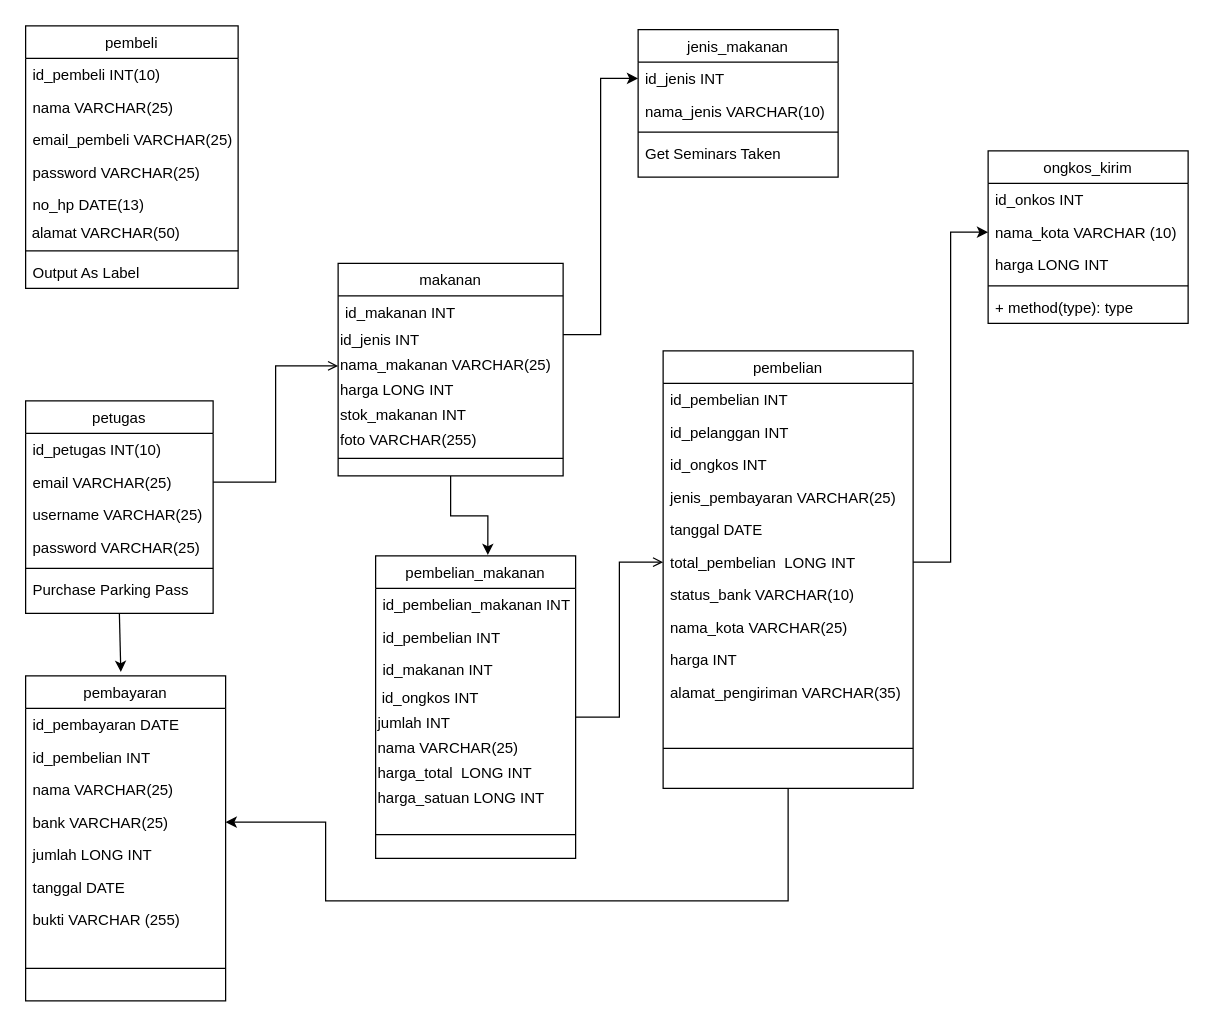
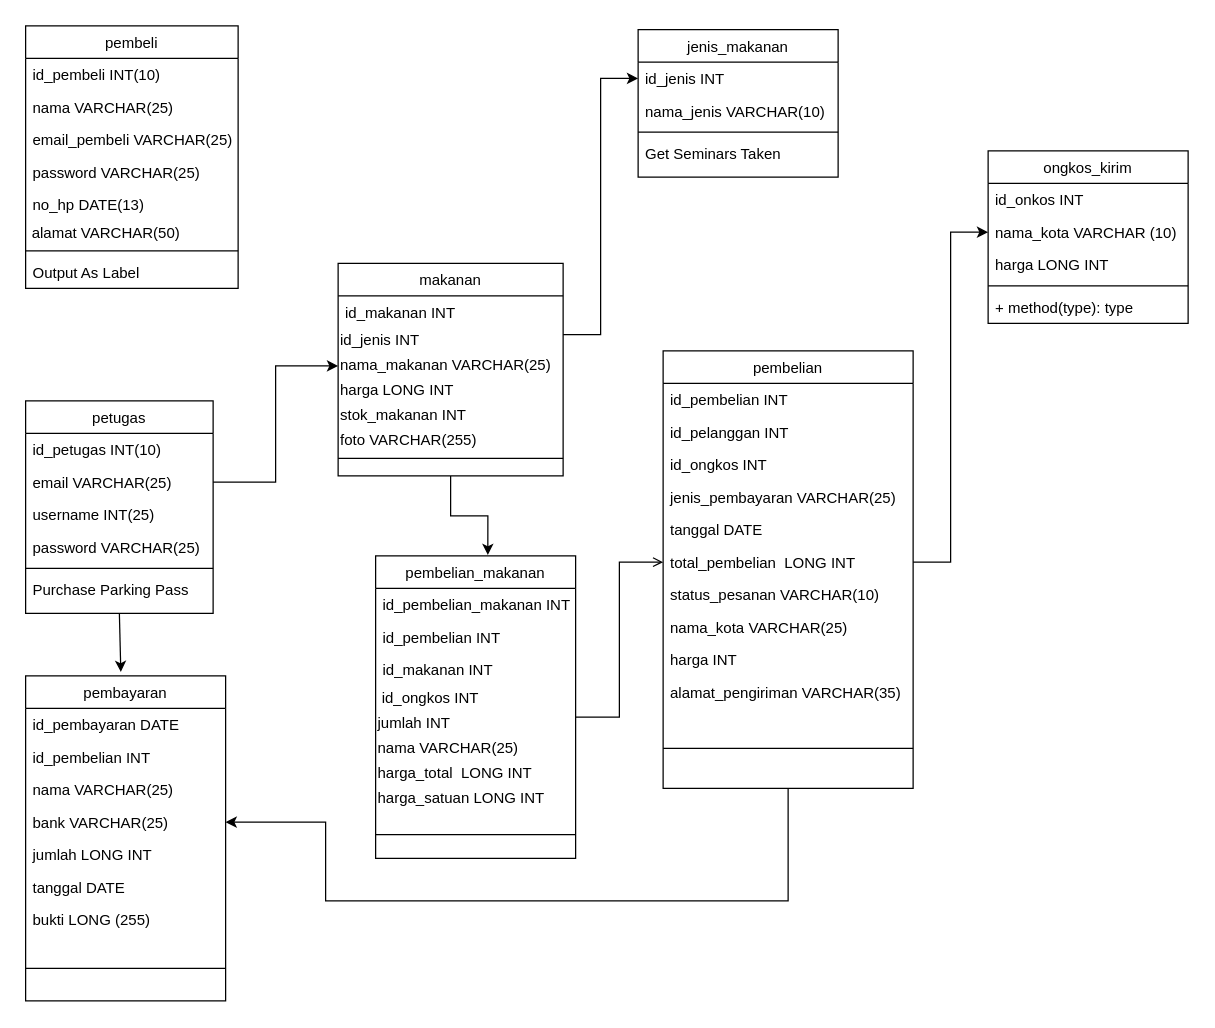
edge "email VARCHAR(25)" -> "nama_makanan VARCHAR(25)": arrowhead open -> classic
node "username VARCHAR(25)": label "username VARCHAR(25)" -> "username INT(25)"
node "status_bank VARCHAR(10)": label "status_bank VARCHAR(10)" -> "status_pesanan VARCHAR(10)"
node "bukti VARCHAR (255)": label "bukti VARCHAR (255)" -> "bukti LONG (255)"
